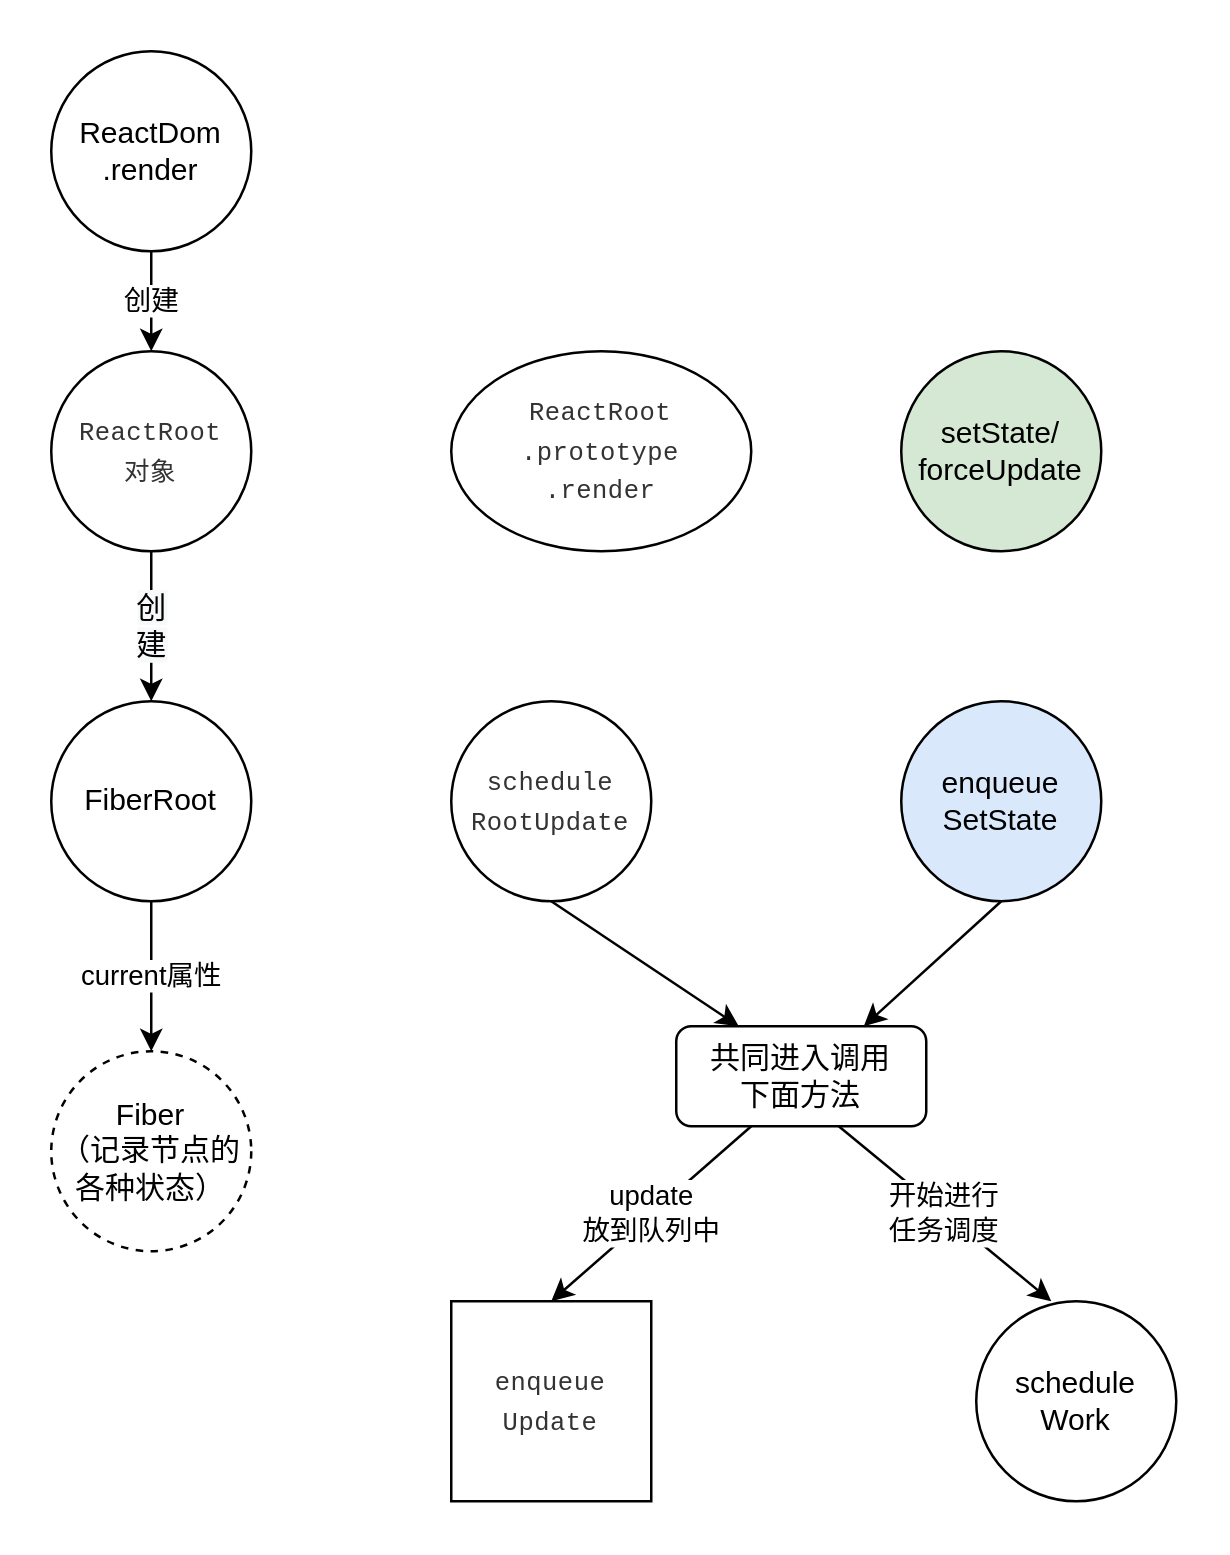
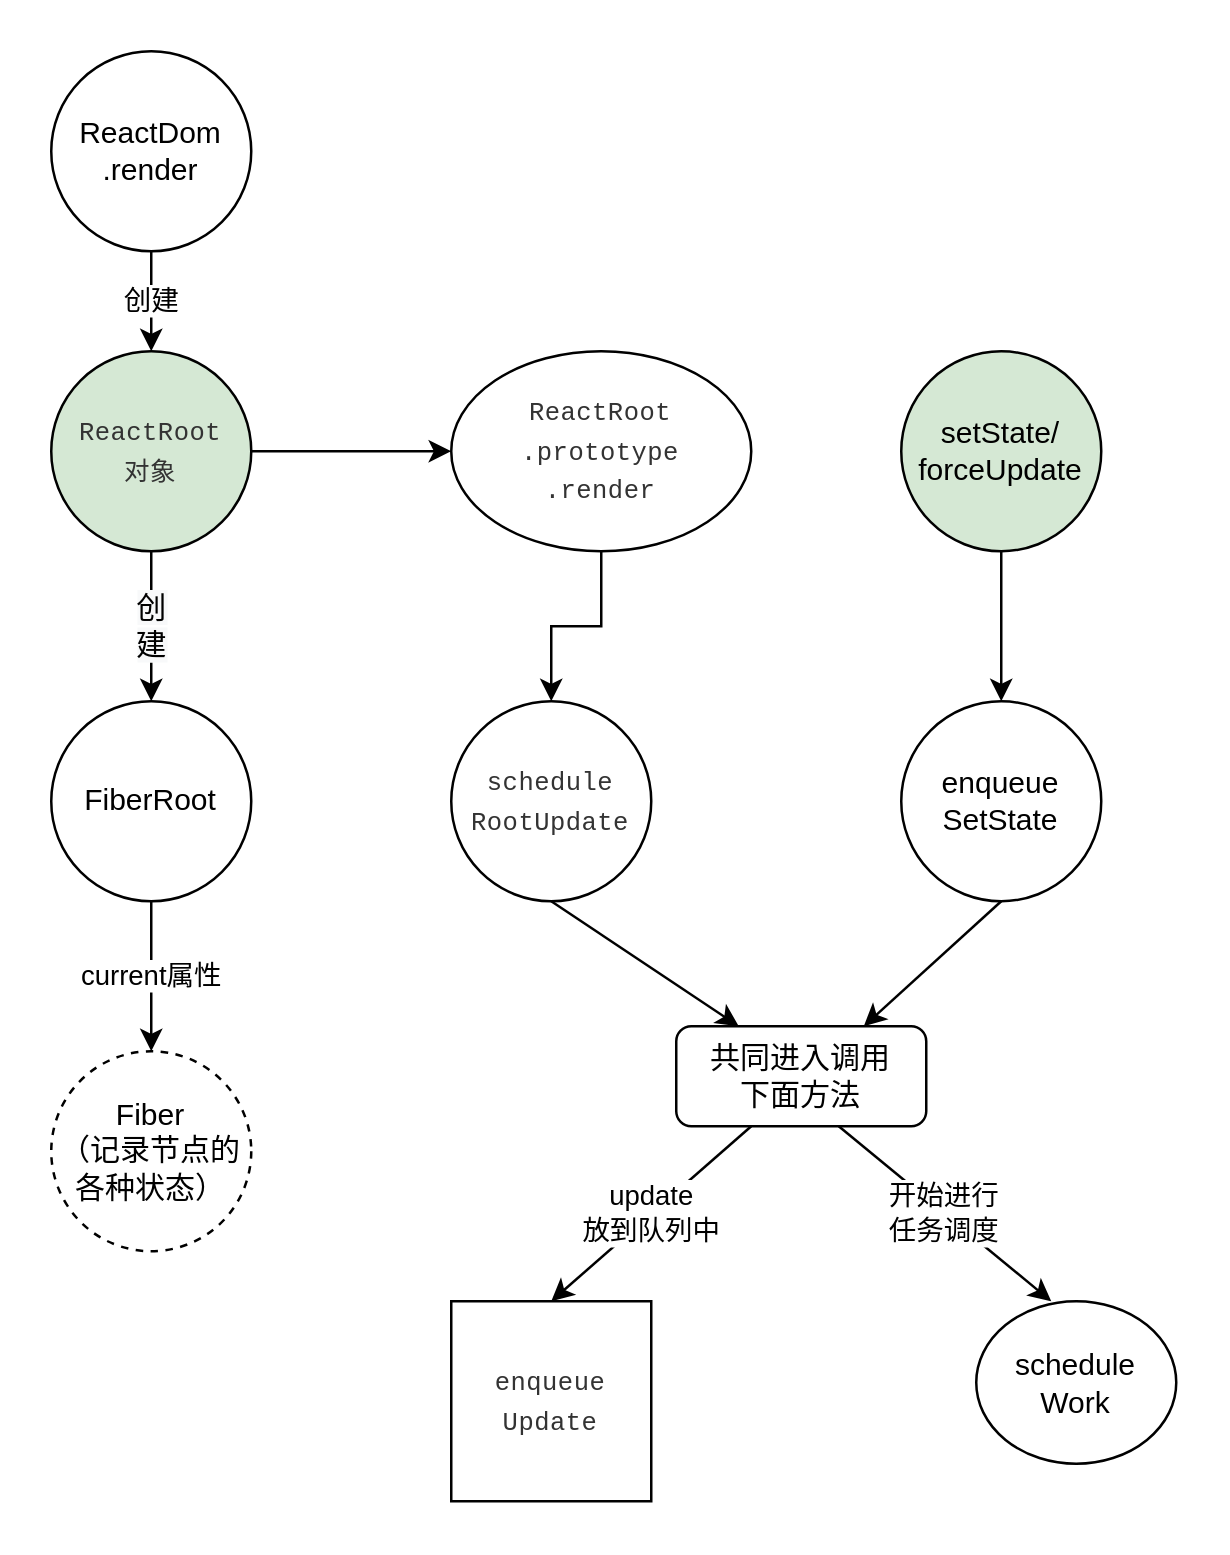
node "ReactRoot 对象": fillcolor #ffffff -> #d5e8d4
edge "ReactRoot 对象" -> "ReactRoot .prototype .render": added
edge "setState/ forceUpdate" -> "enqueue SetState": added
edge "ReactRoot .prototype .render" -> "schedule RootUpdate": added
node "enqueue SetState": fillcolor #dae8fc -> #ffffff
node "schedule Work": size 200x200 -> 200x163
